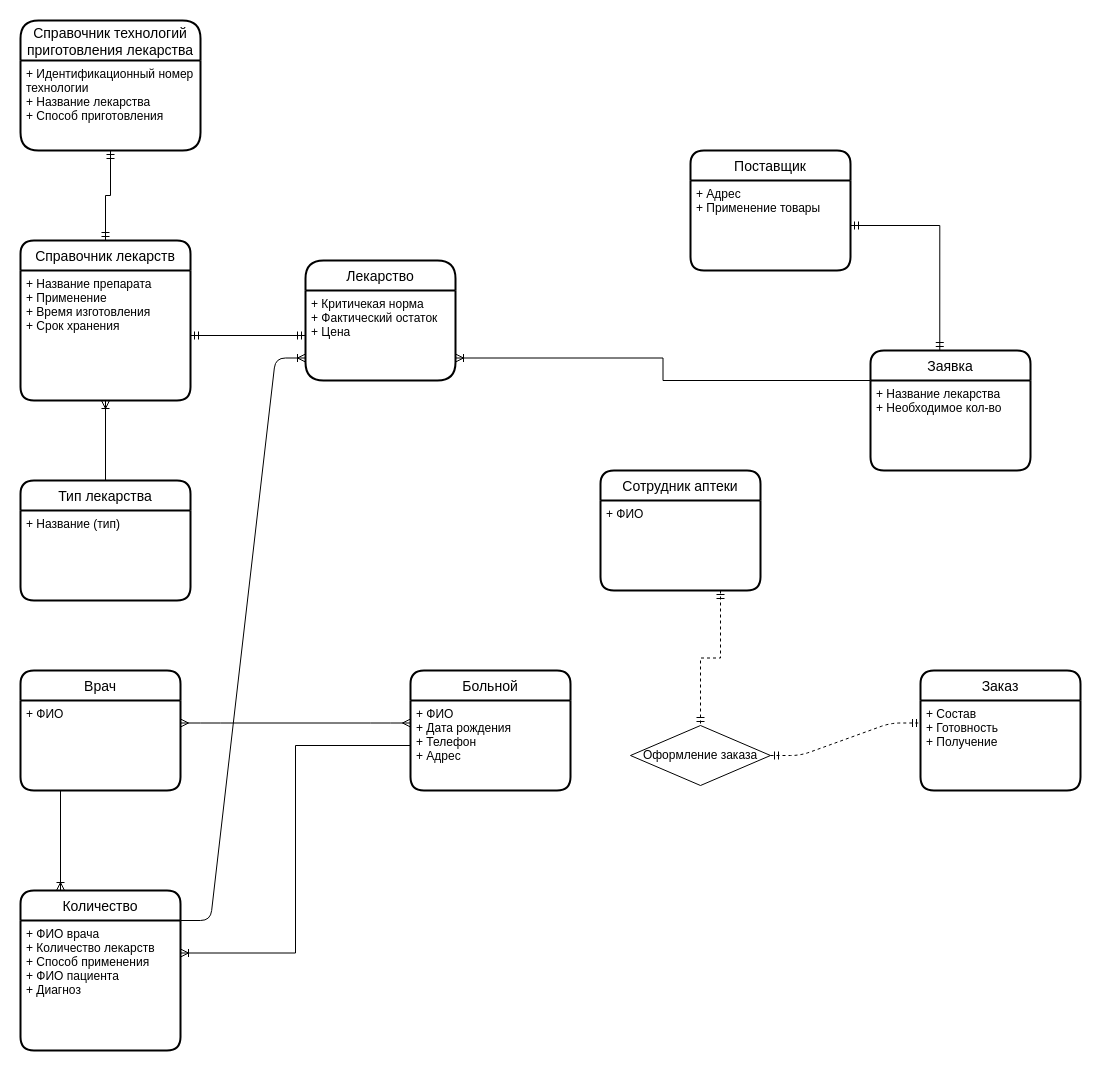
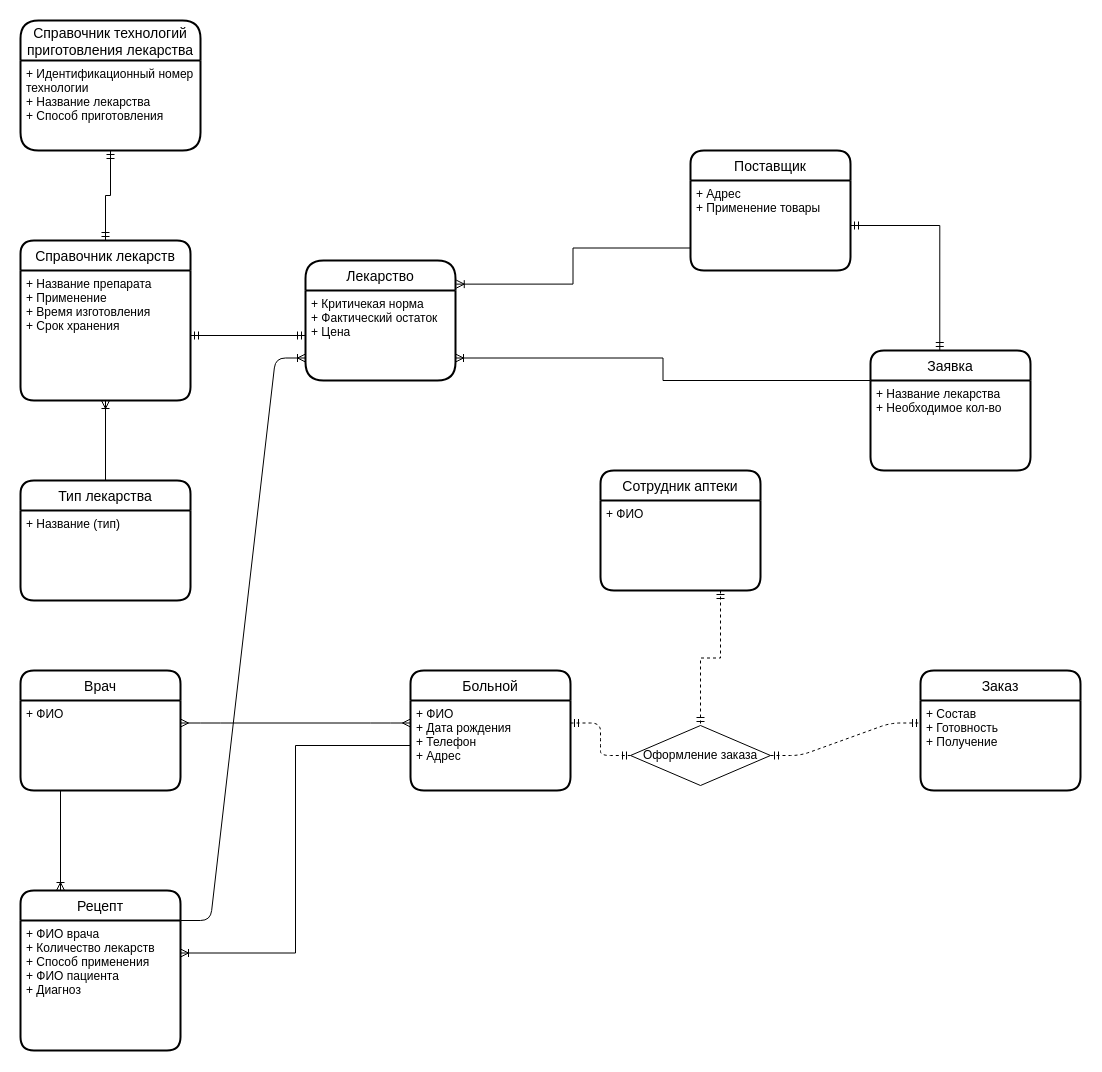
edge "+ Адрес + Применение товары" -> "Лекарство": added
edge "+ ФИО + Дата рождения + Телефон + Адрес" -- "Оформление заказа": added
node "Количество": label "Количество" -> "Рецепт"
